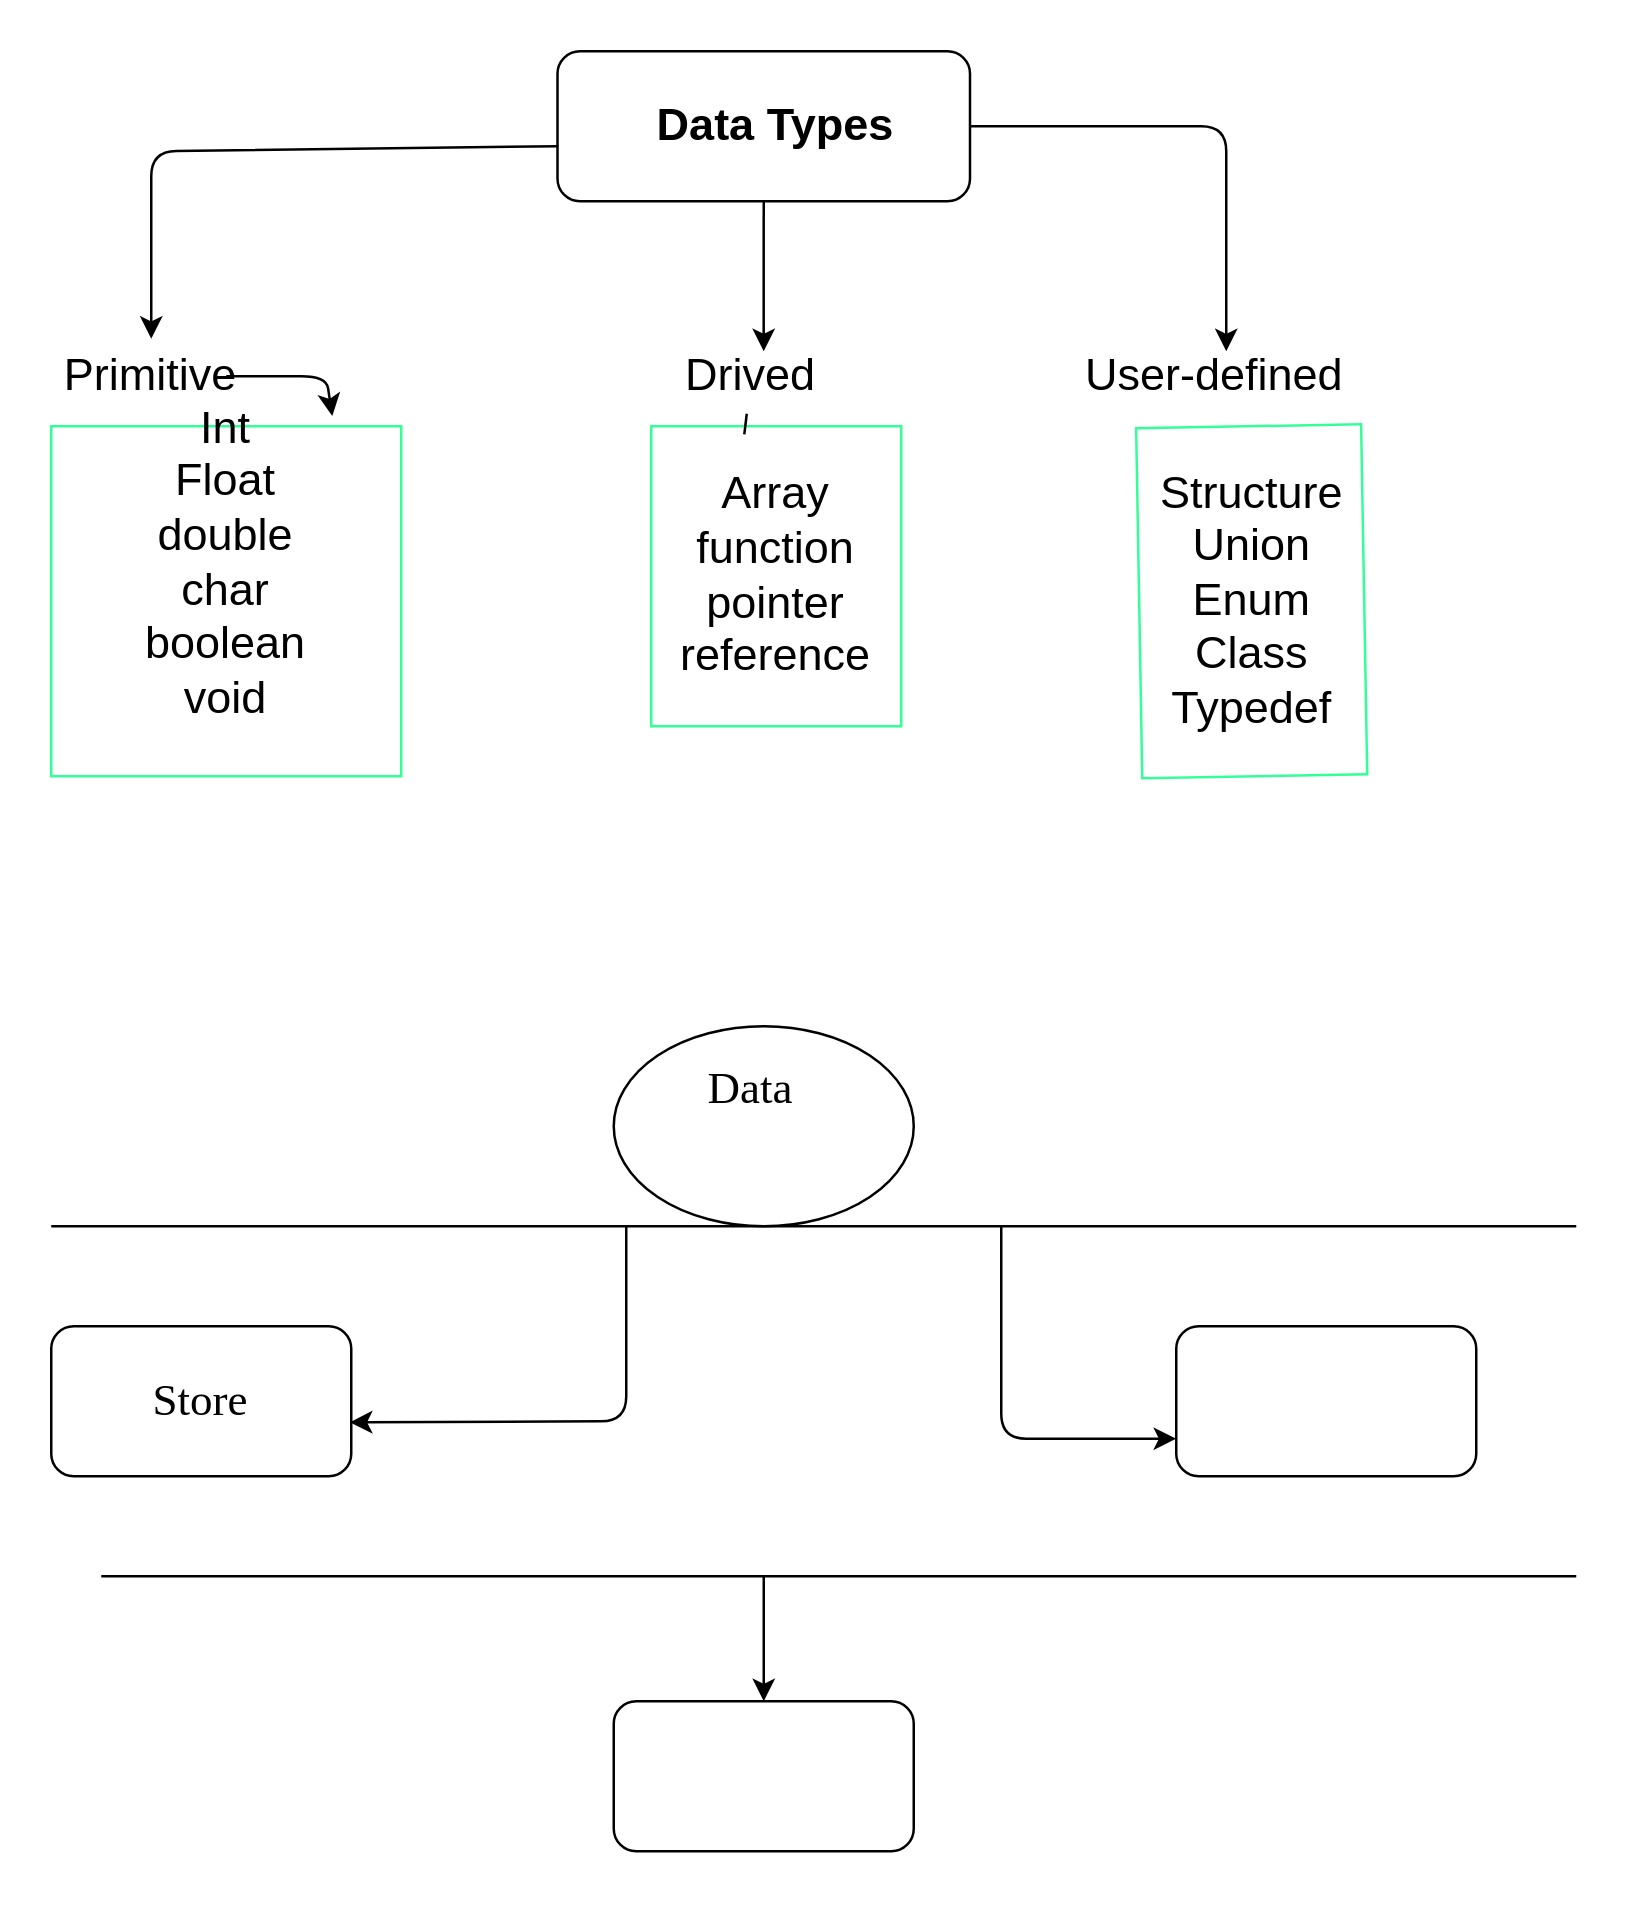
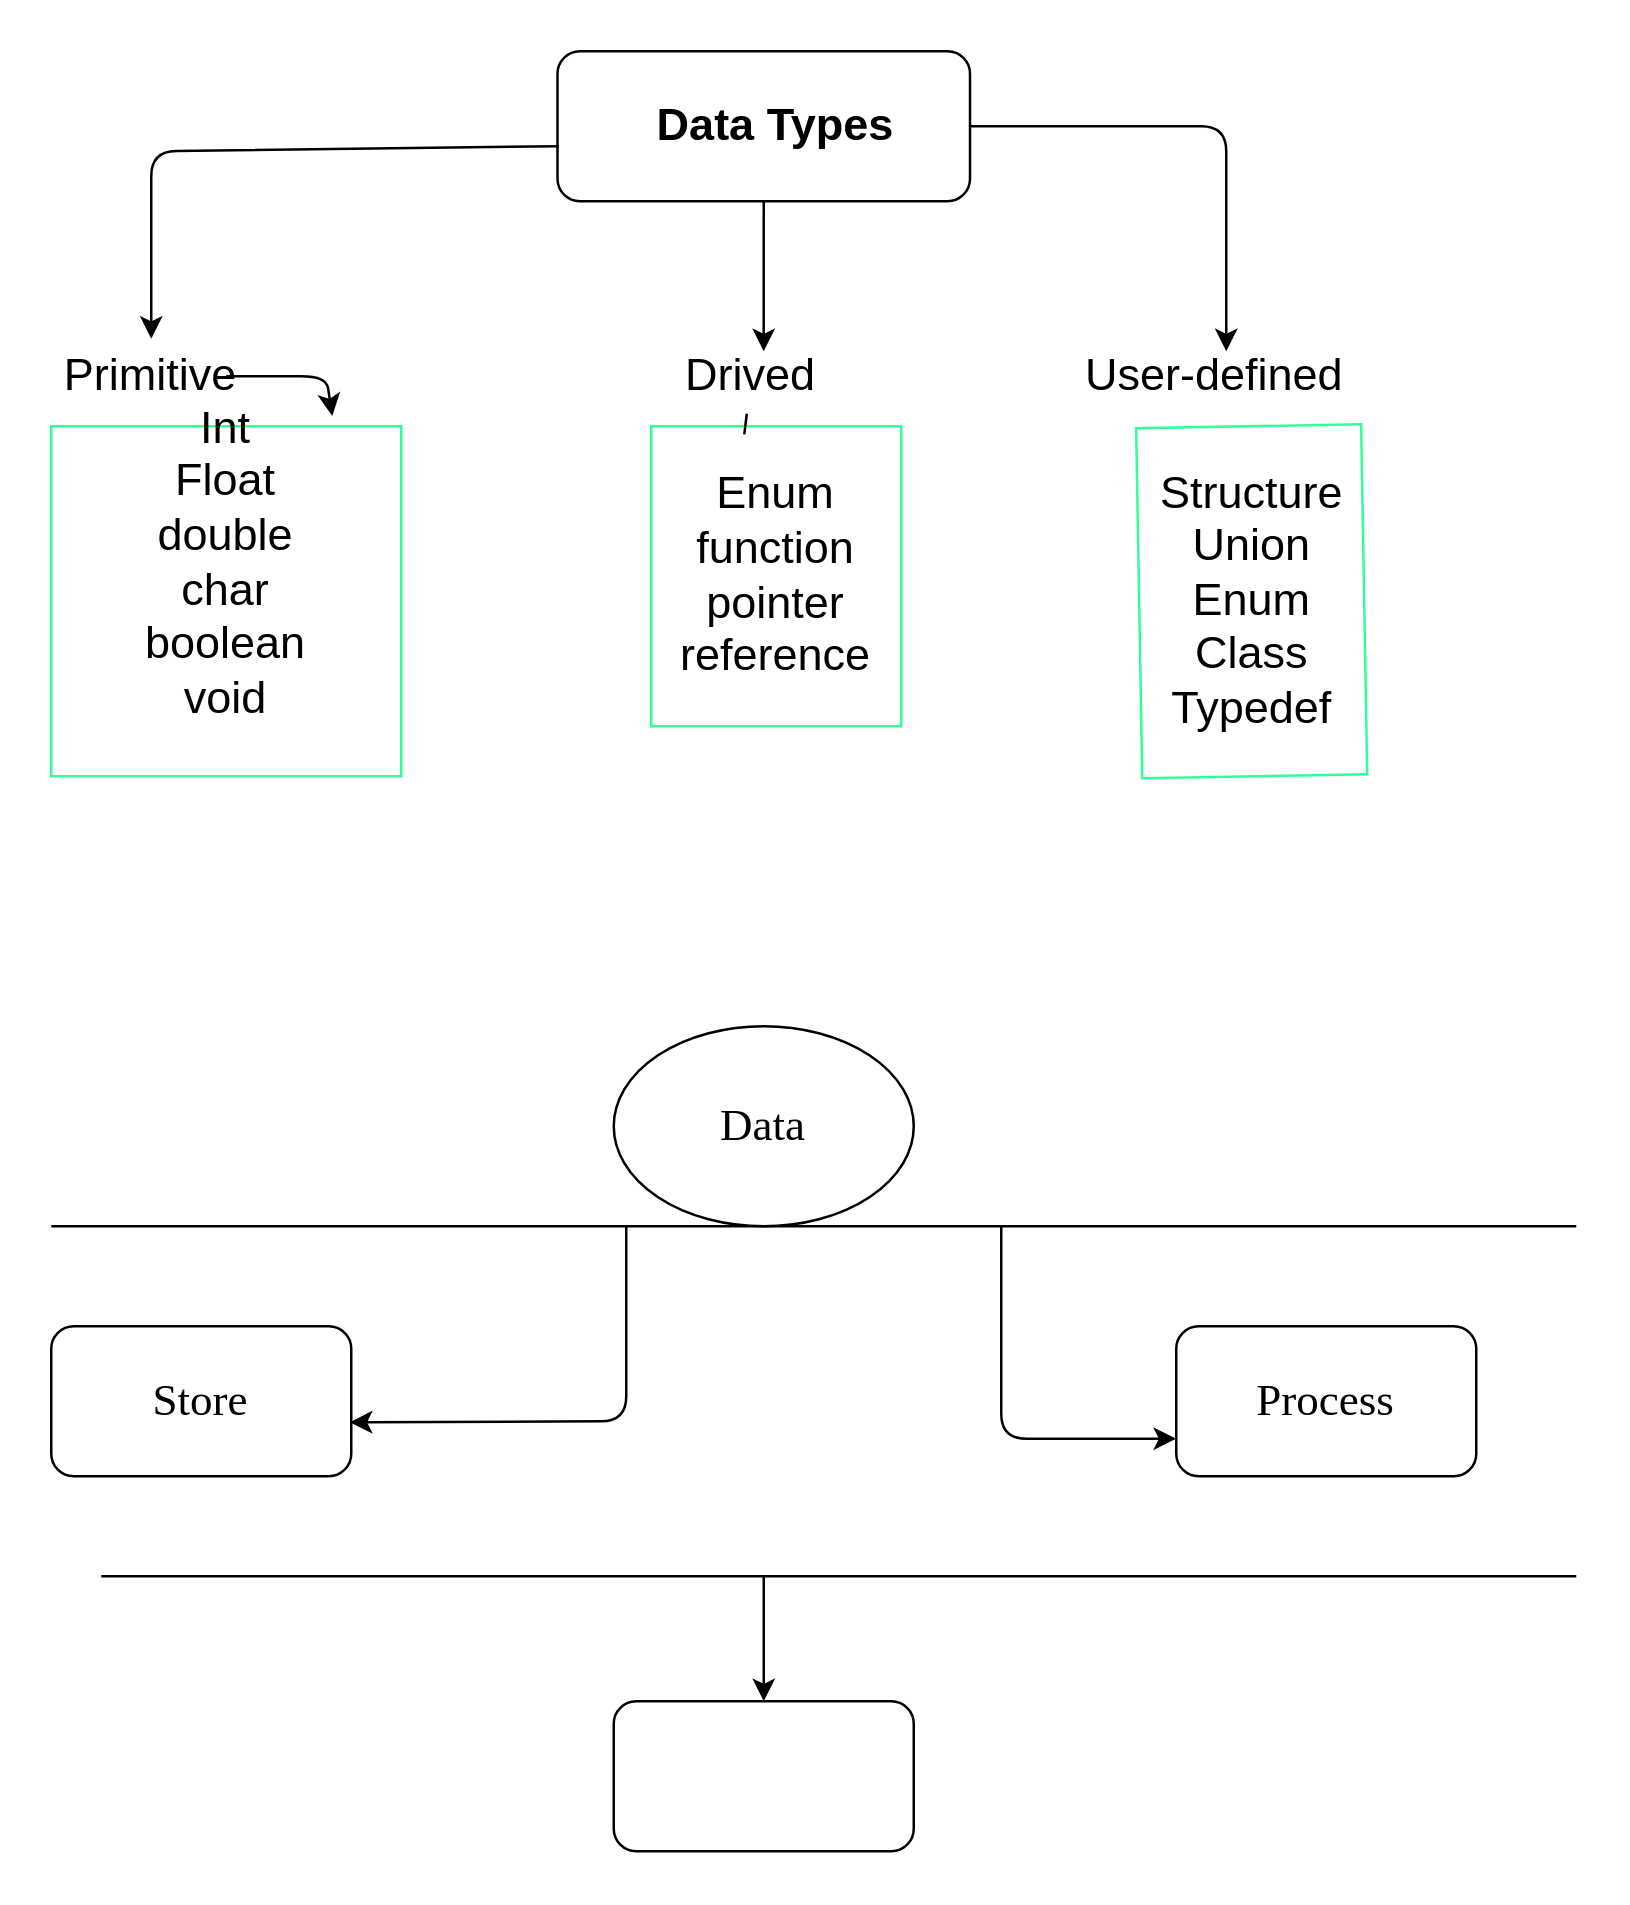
node "Array function pointer reference": label "Array function pointer reference" -> "Enum function pointer reference"
node "Data": moved (751, 1089) -> (764, 1126)
node "Process": added
